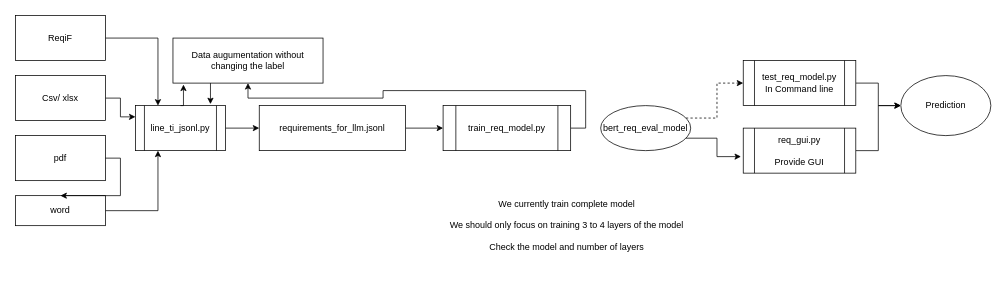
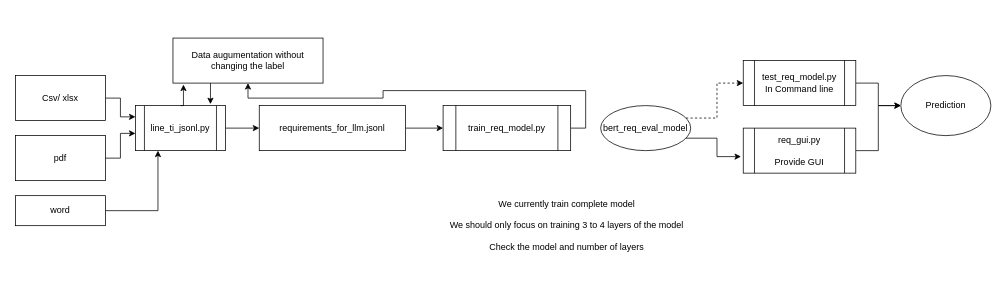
node "ReqiF": removed
edge "ReqiF" -> "line_ti_jsonl.py": removed
edge "pdf" -> "word": now "pdf" -> "line_ti_jsonl.py"
